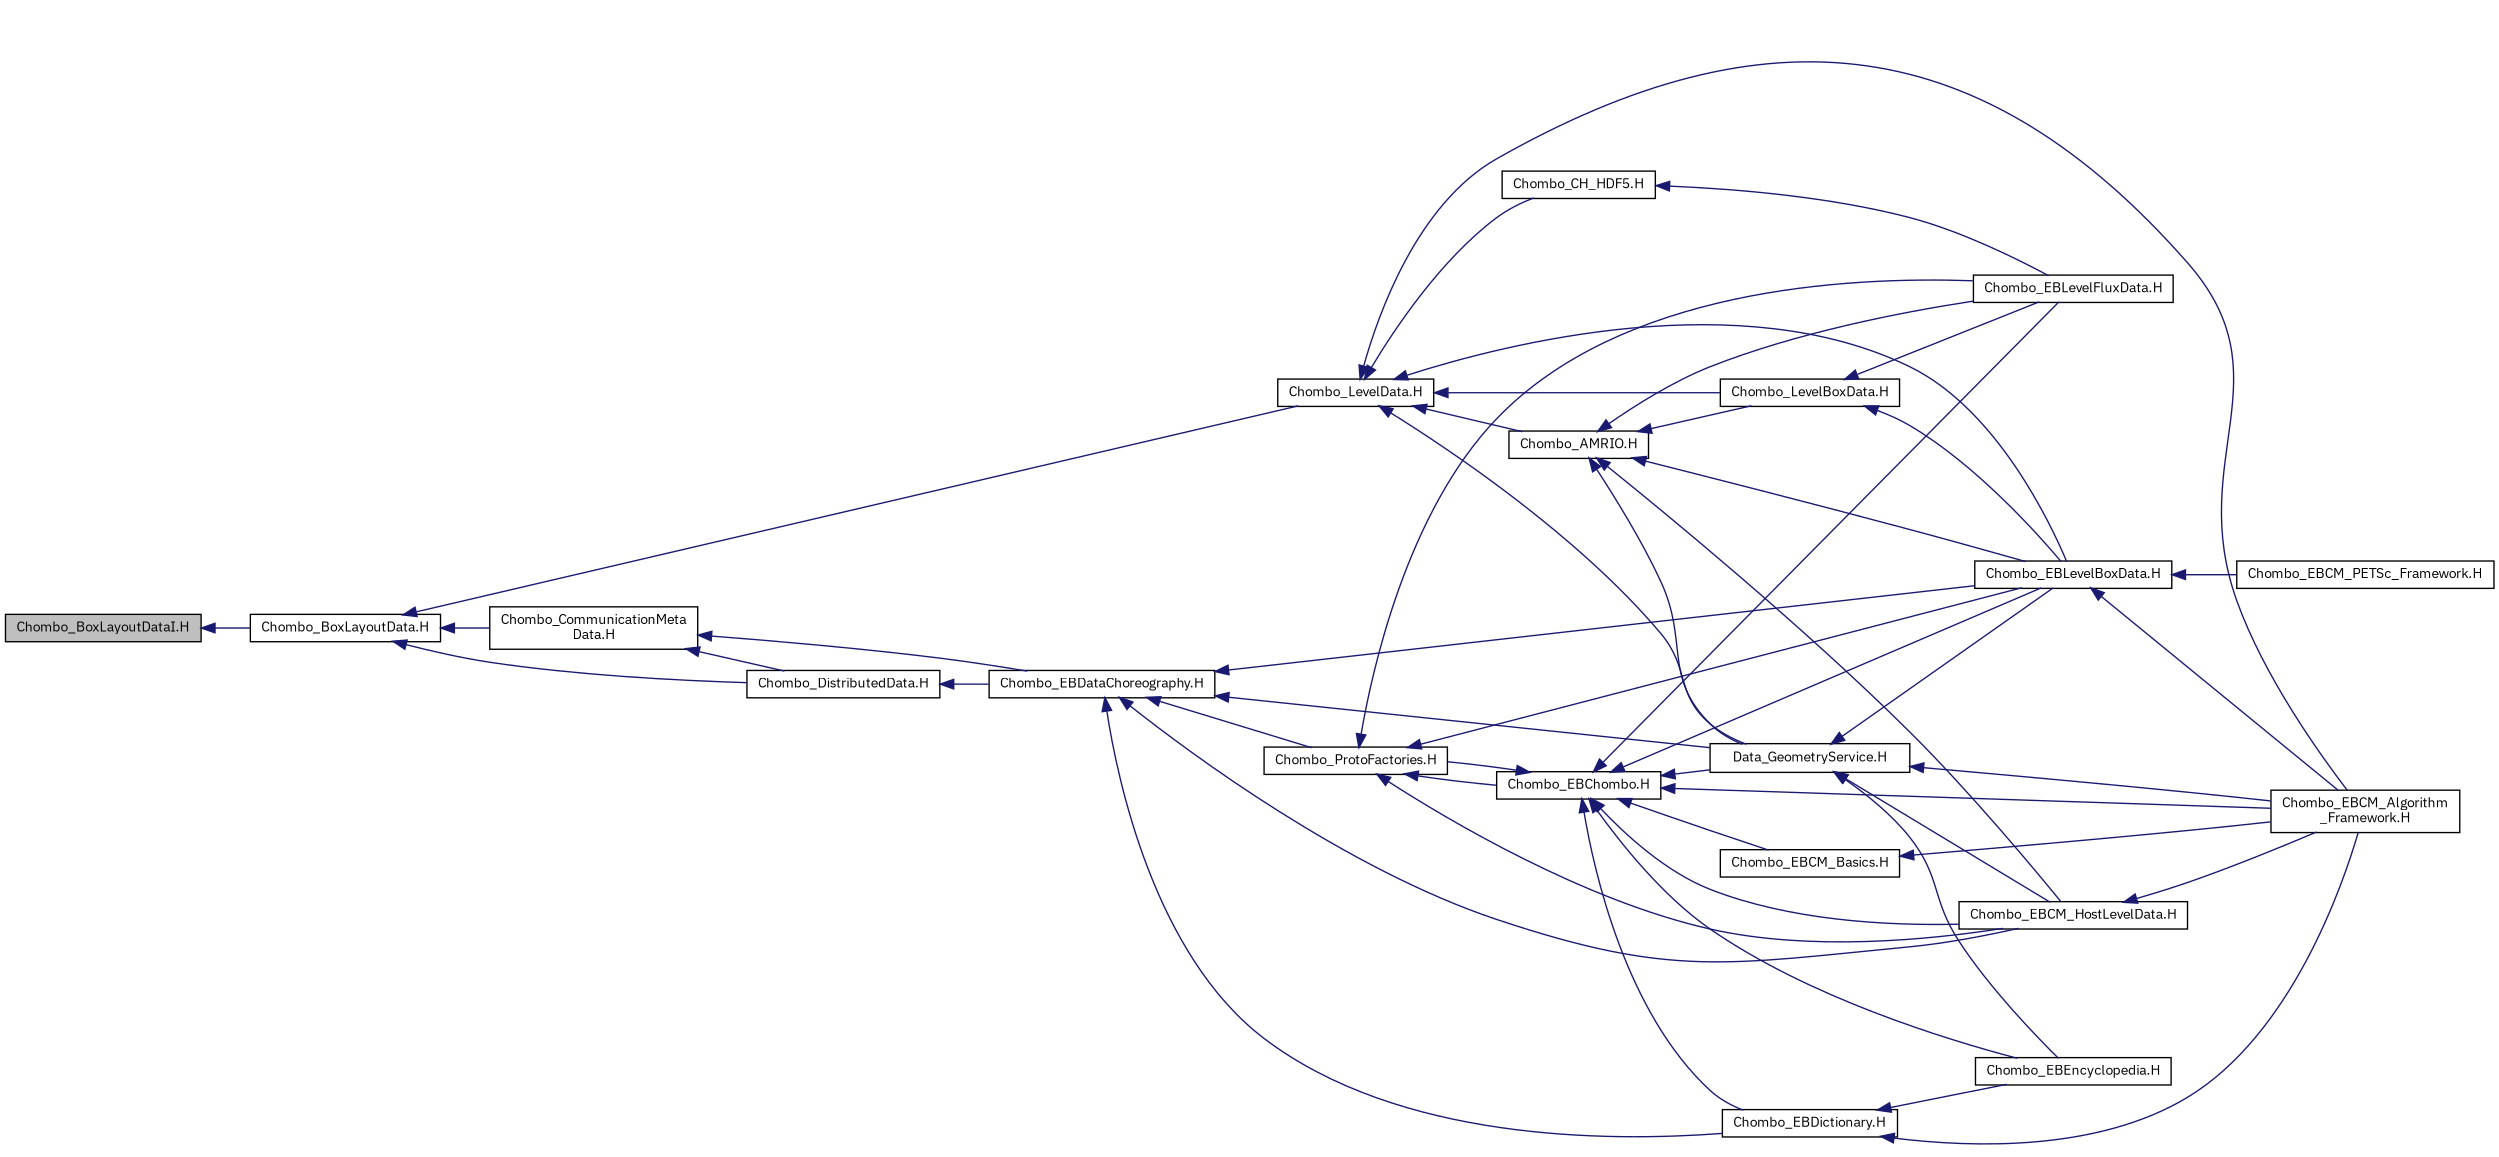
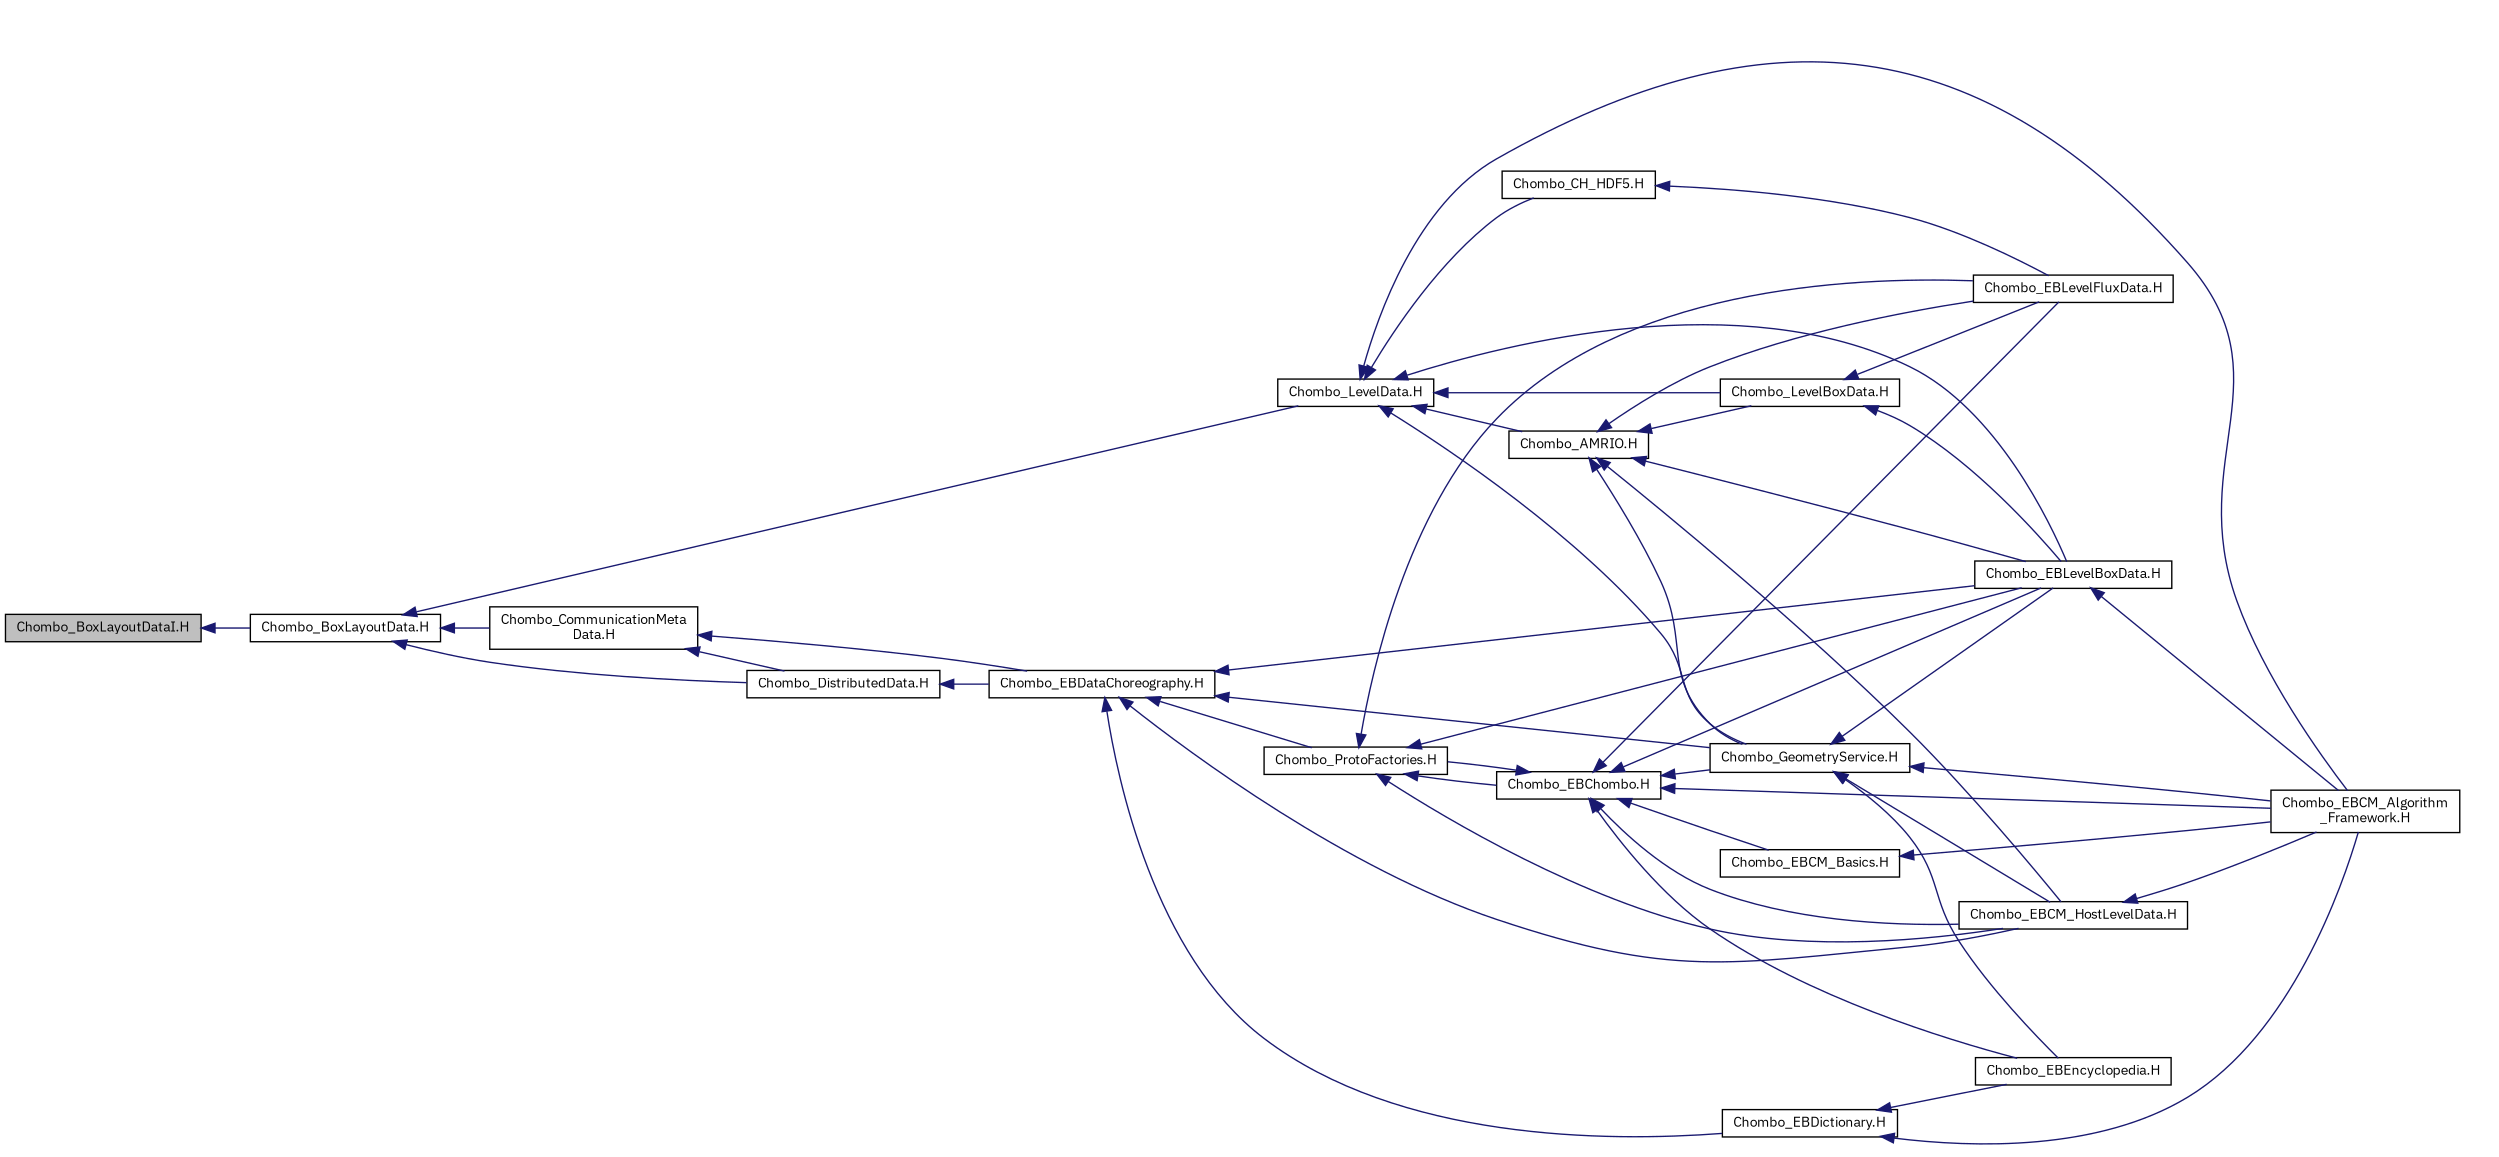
node "Chombo_EBCM_PETSc_Framework.H": removed
node "Data_GeometryService.H": label "Data_GeometryService.H" -> "Chombo_GeometryService.H"
edge "Chombo_EBDictionary.H" -> "Chombo_EBChombo.H": removed
